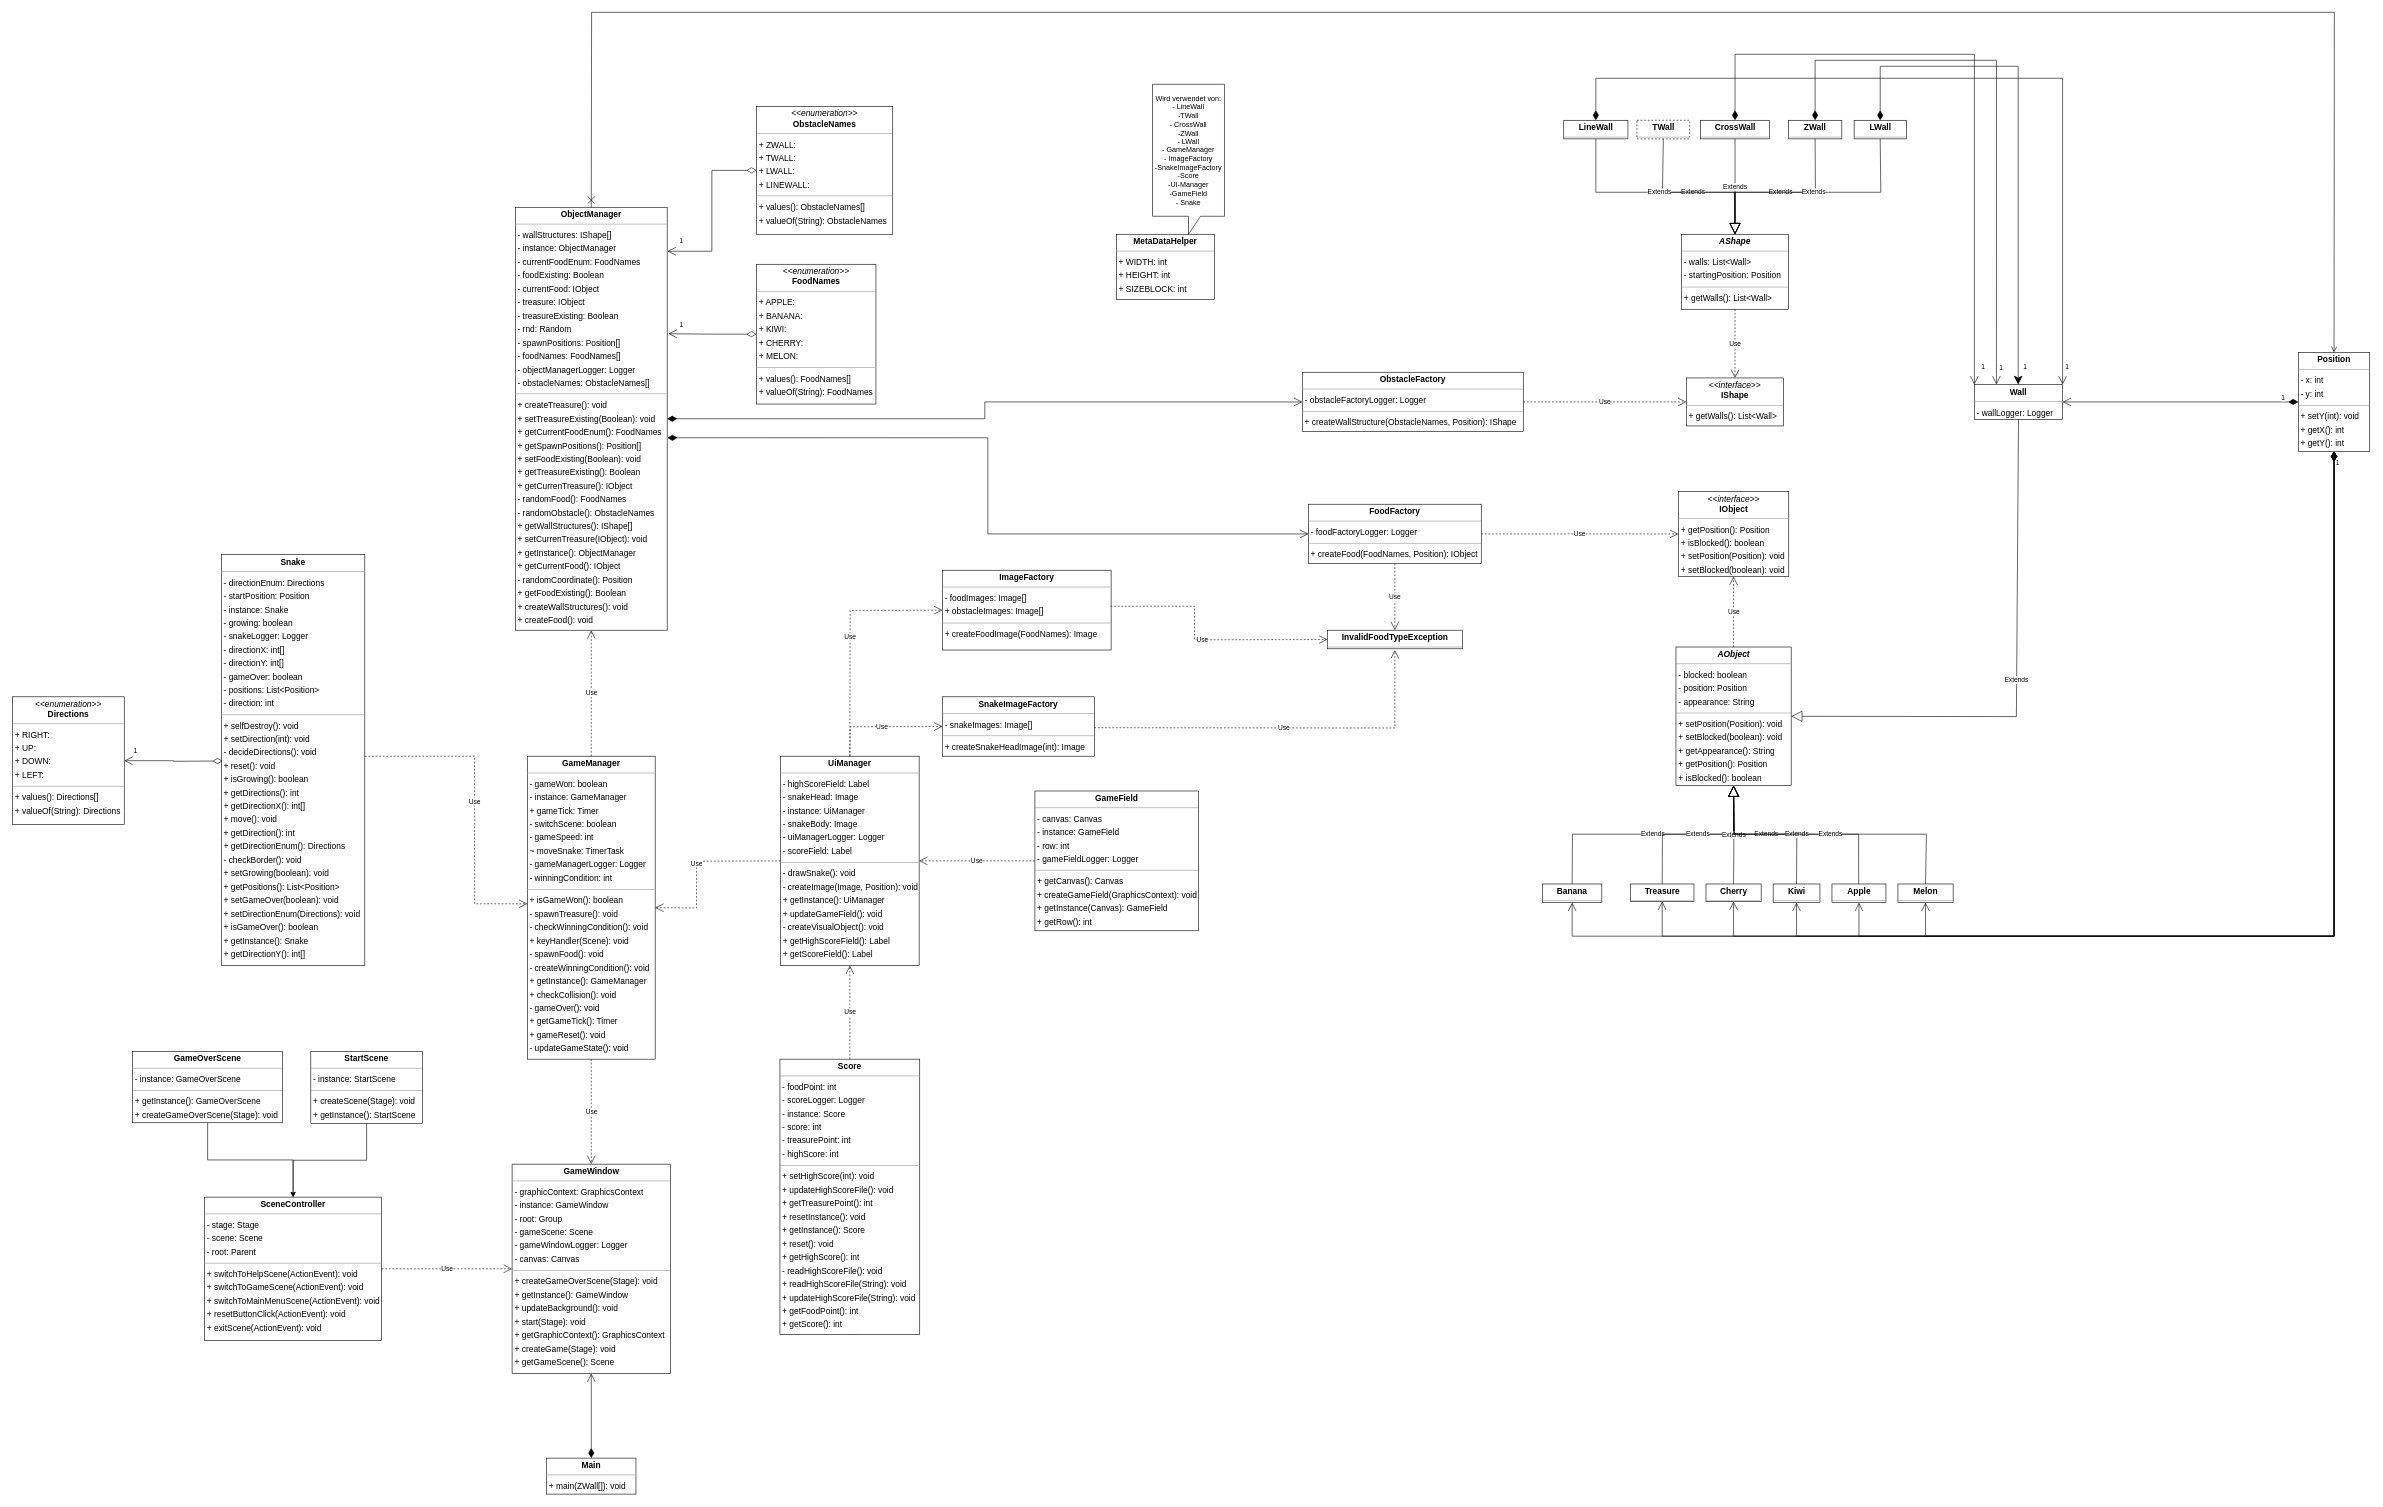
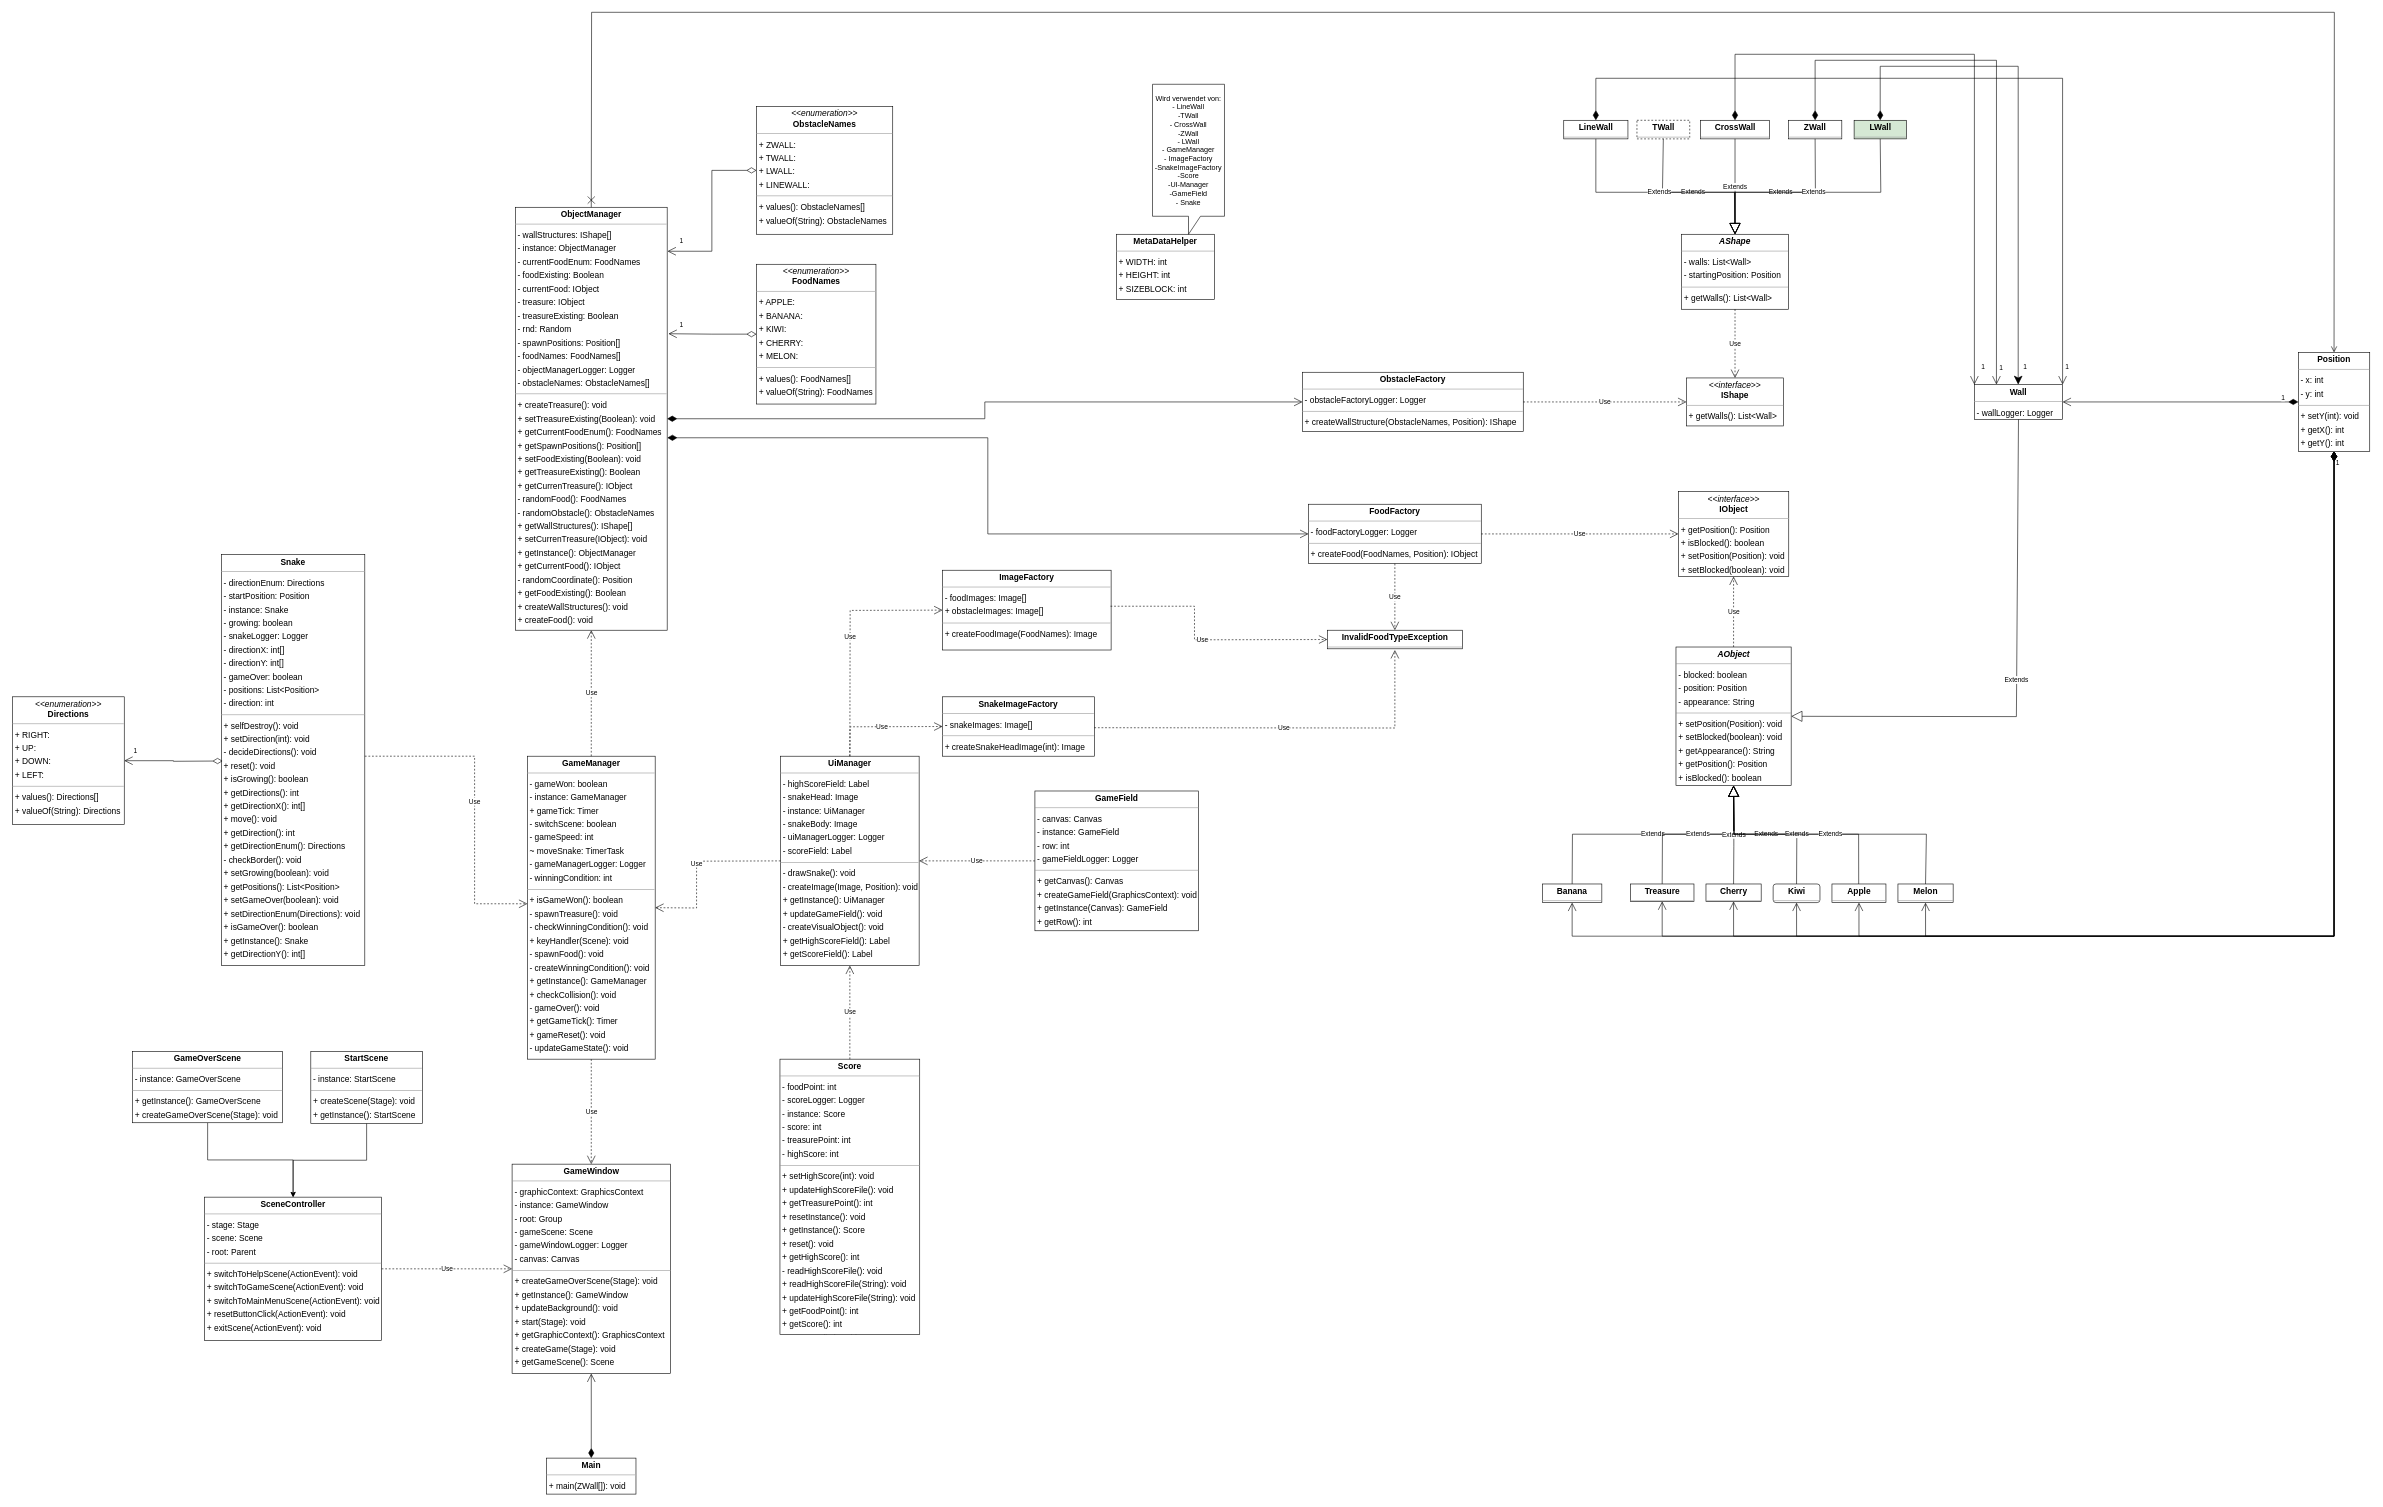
node "LWall": fillcolor #ffffff -> #d5e8d4
node "Kiwi": shape rectangle -> rounded rectangle
